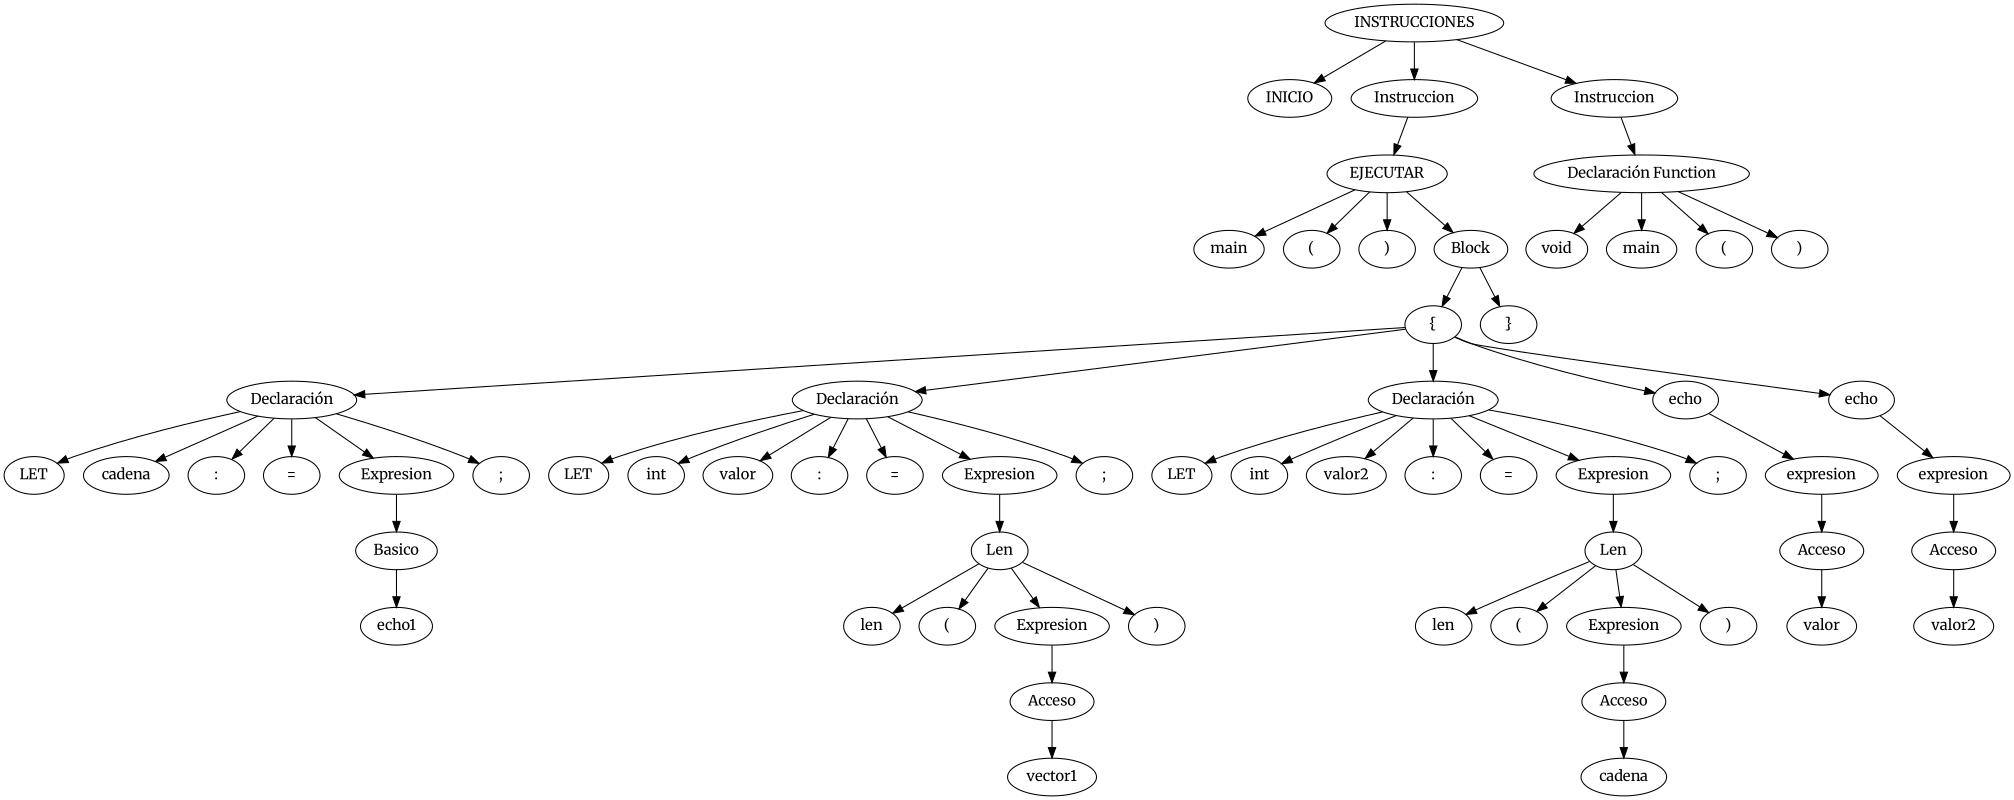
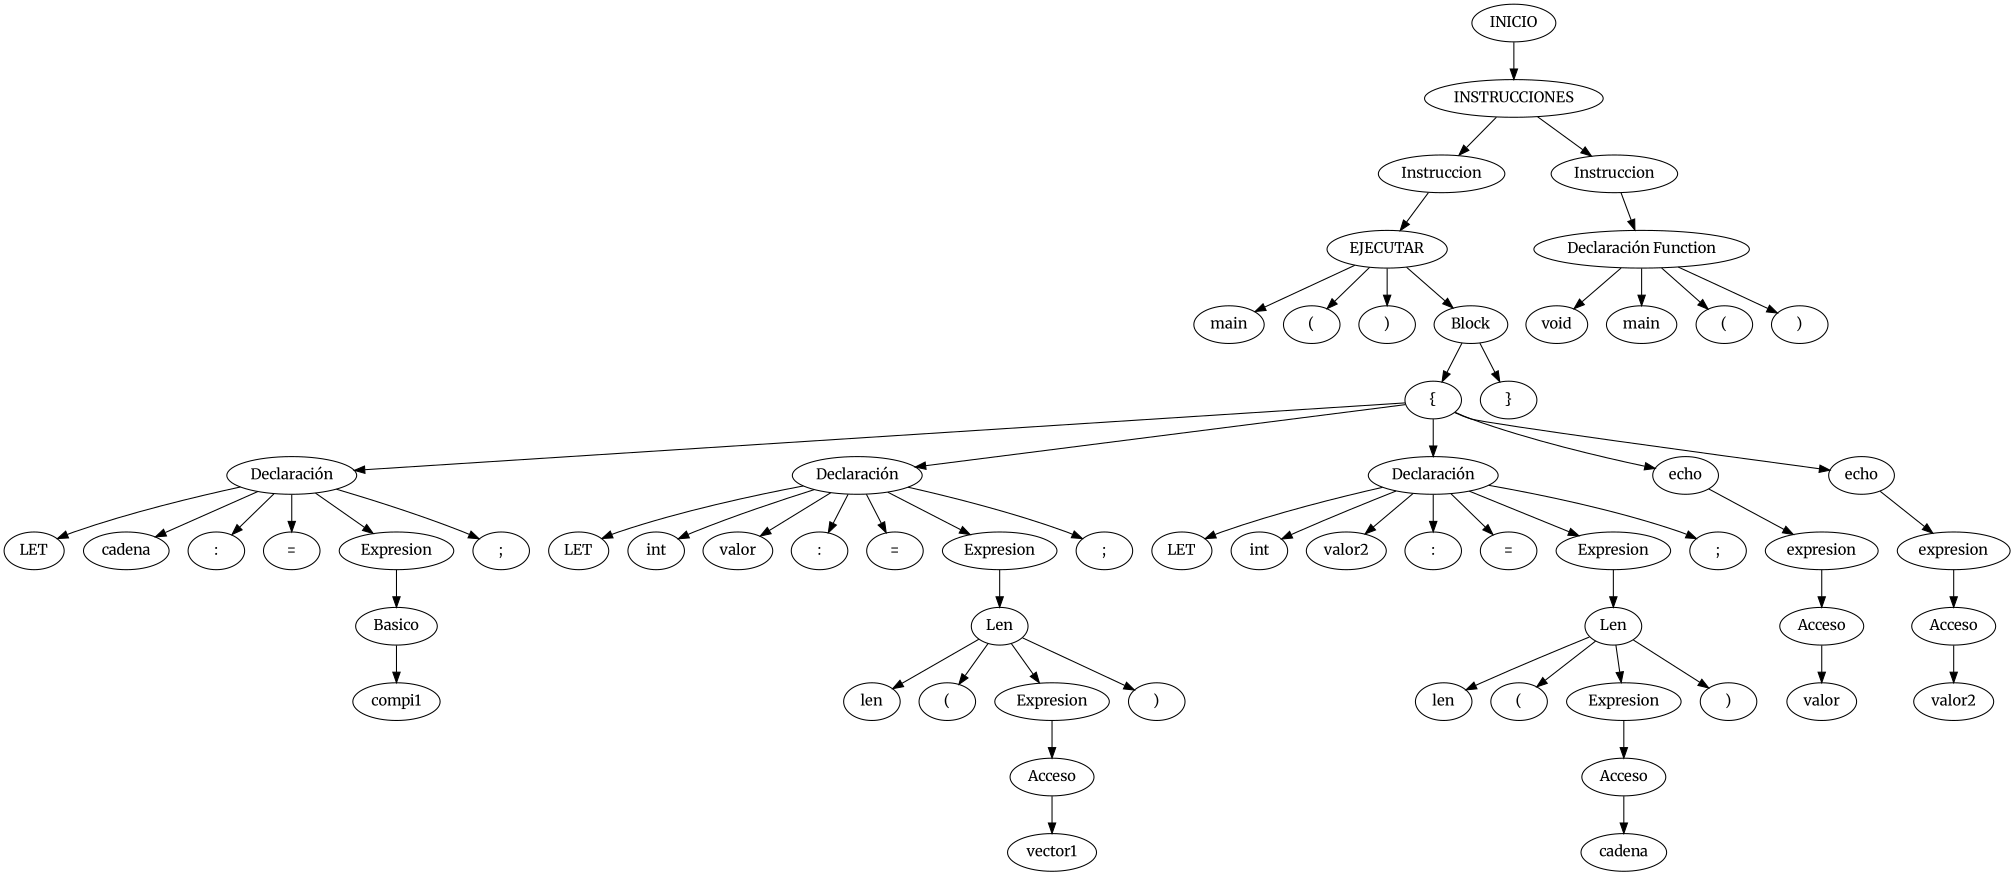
edge "INSTRUCCIONES" -> "INICIO": reversed
node "echo1": label "echo1" -> "compi1"
